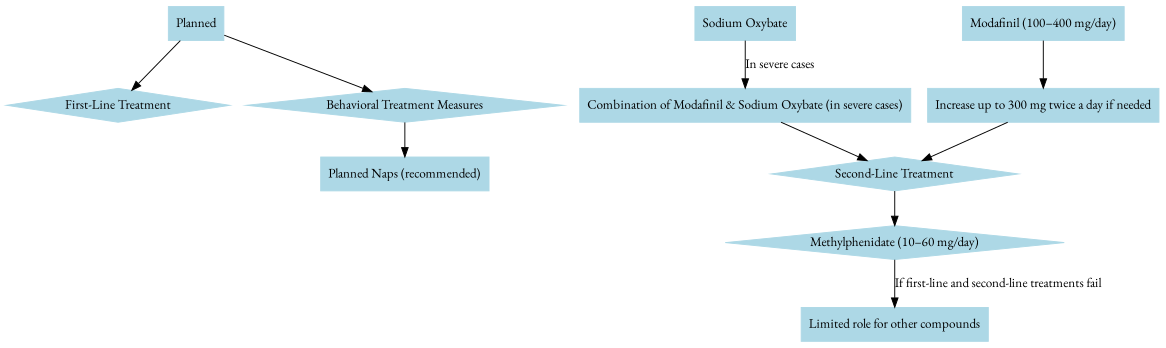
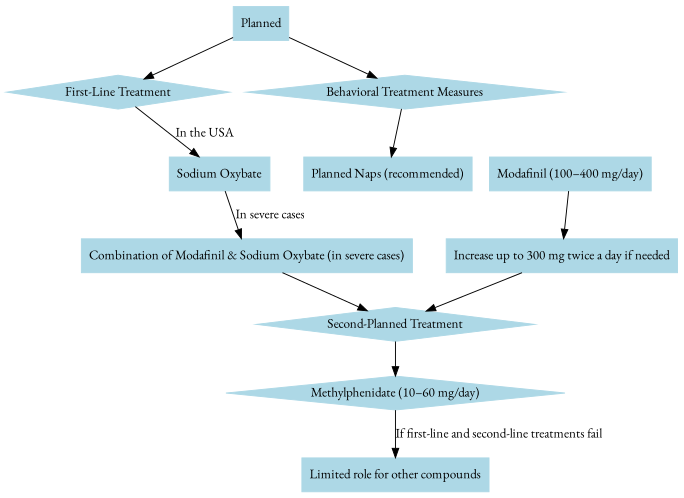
edge "First-Line Treatment" -> "Sodium Oxybate": added, label "In the USA"
node "Second-Line Treatment": label "Second-Line Treatment" -> "Second-Planned Treatment"
